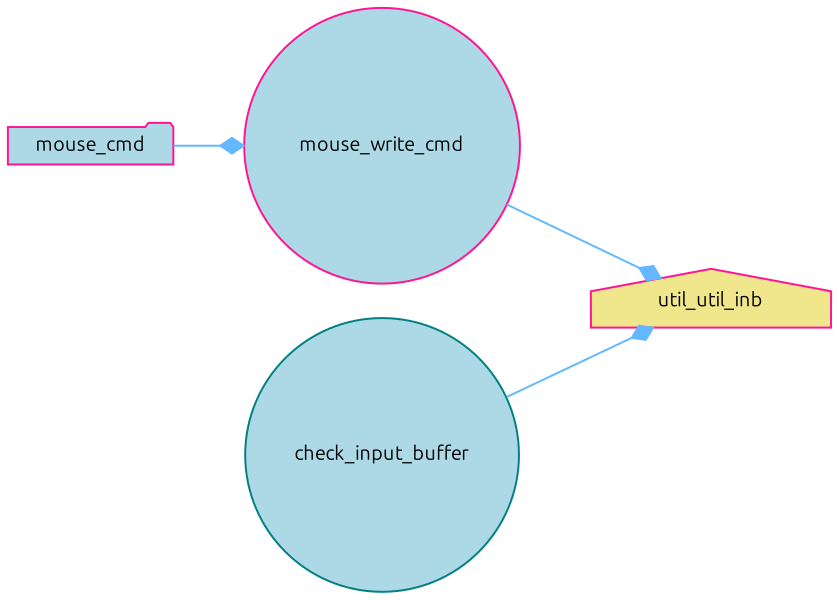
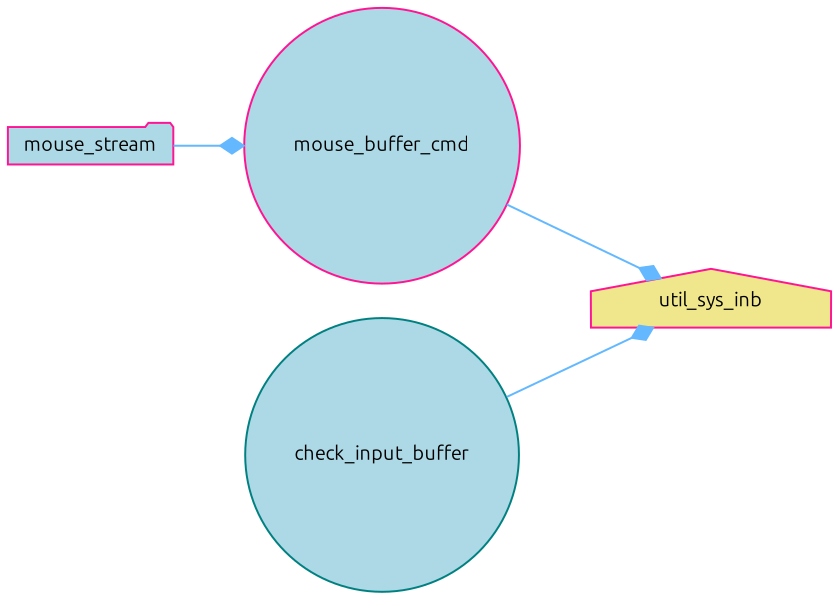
node "mouse_cmd": label "mouse_cmd" -> "mouse_stream"
node "mouse_write_cmd": label "mouse_write_cmd" -> "mouse_buffer_cmd"
node "util_util_inb": label "util_util_inb" -> "util_sys_inb"
